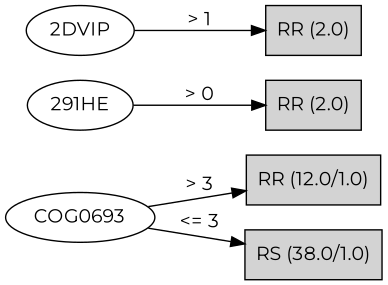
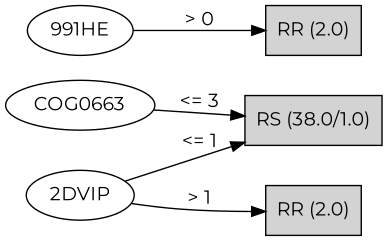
node "291HE": label "291HE" -> "991HE"
edge "2DVIP" -> "RS (38.0/1.0)": added, label "<= 1"
node "RR (12.0/1.0)": removed
node "COG0693": label "COG0693" -> "COG0663"
